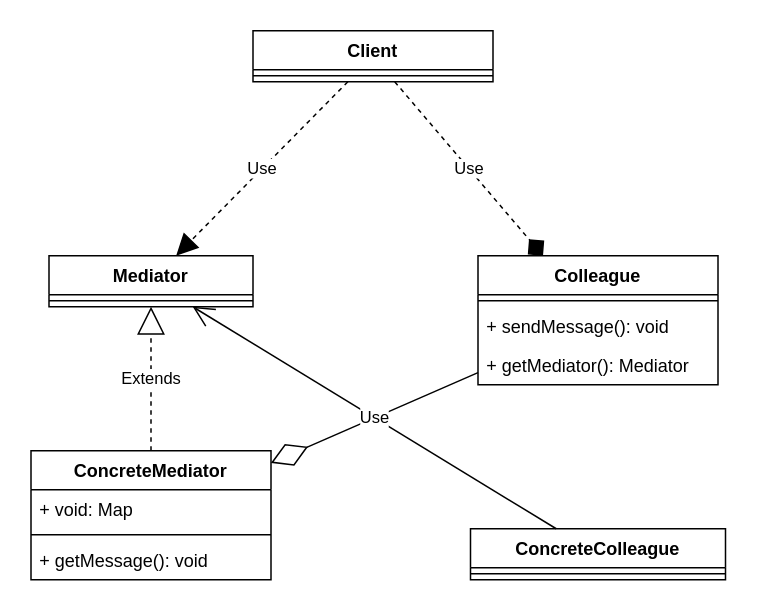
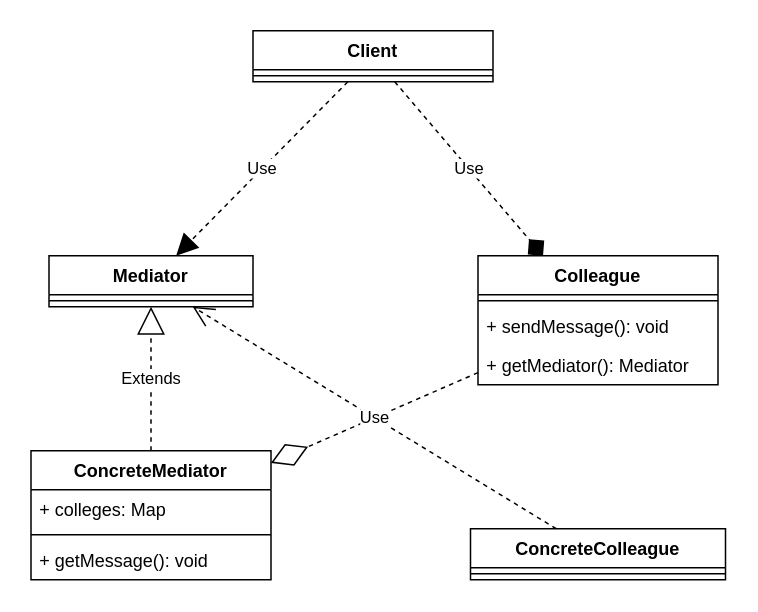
edge "Colleague" -> "ConcreteMediator": style solid -> dashed
edge "ConcreteColleague" -> "Mediator": style solid -> dashed
node "+ void: Map": label "+ void: Map" -> "+ colleges: Map"
